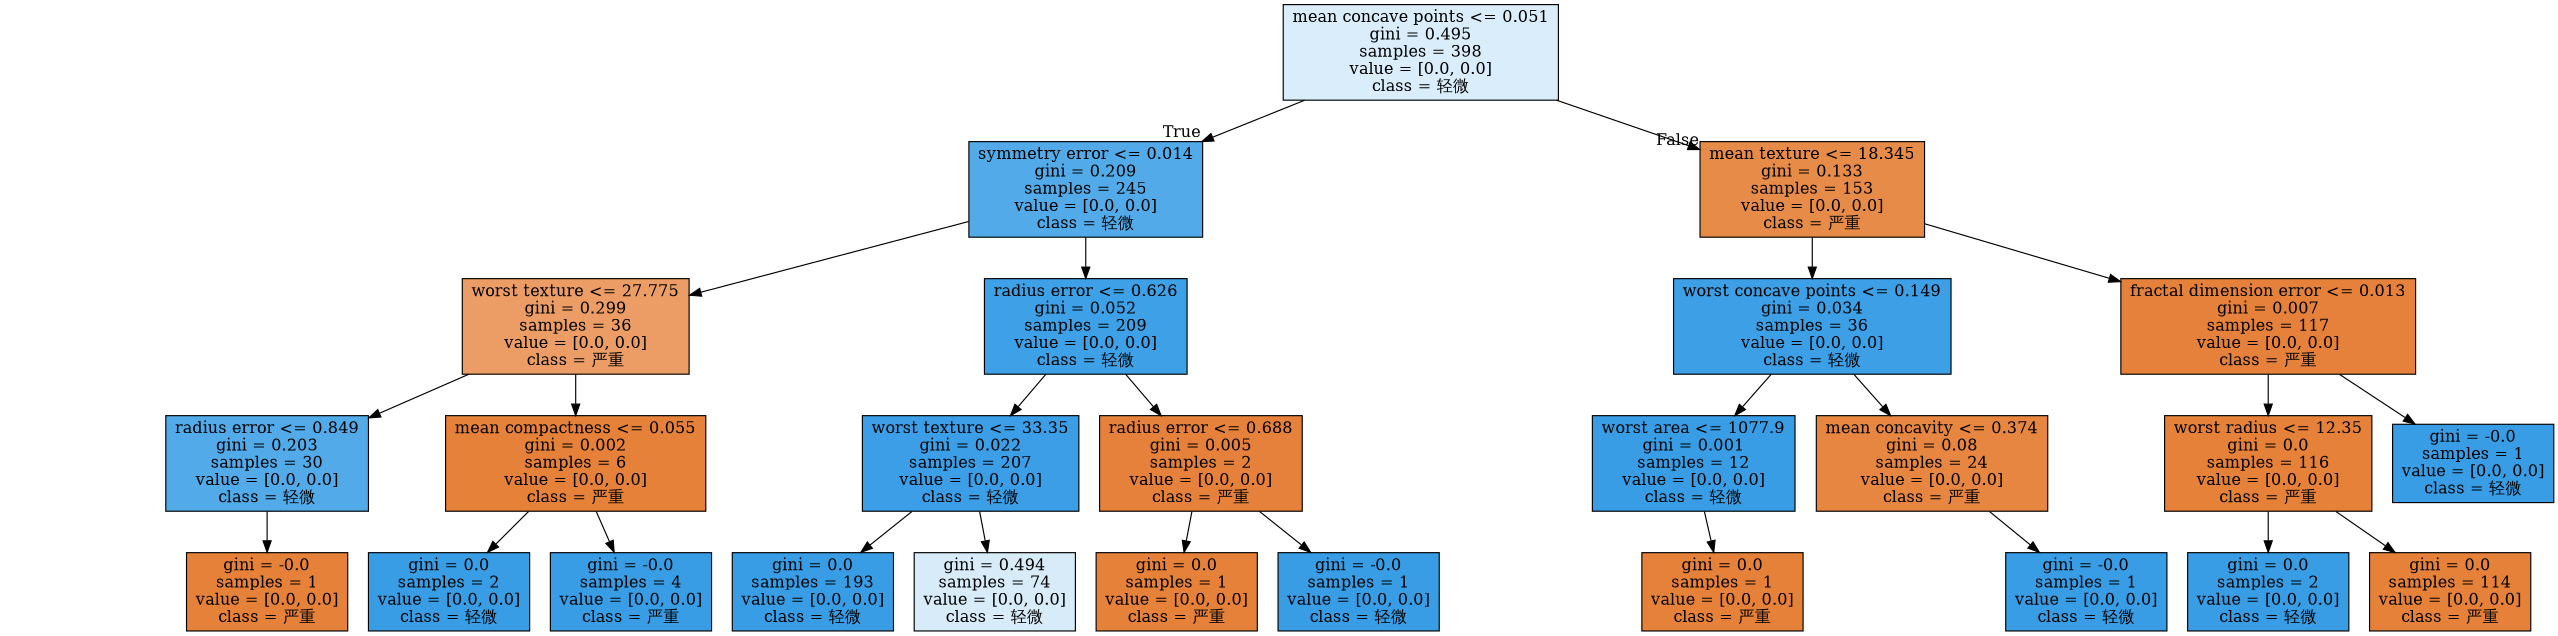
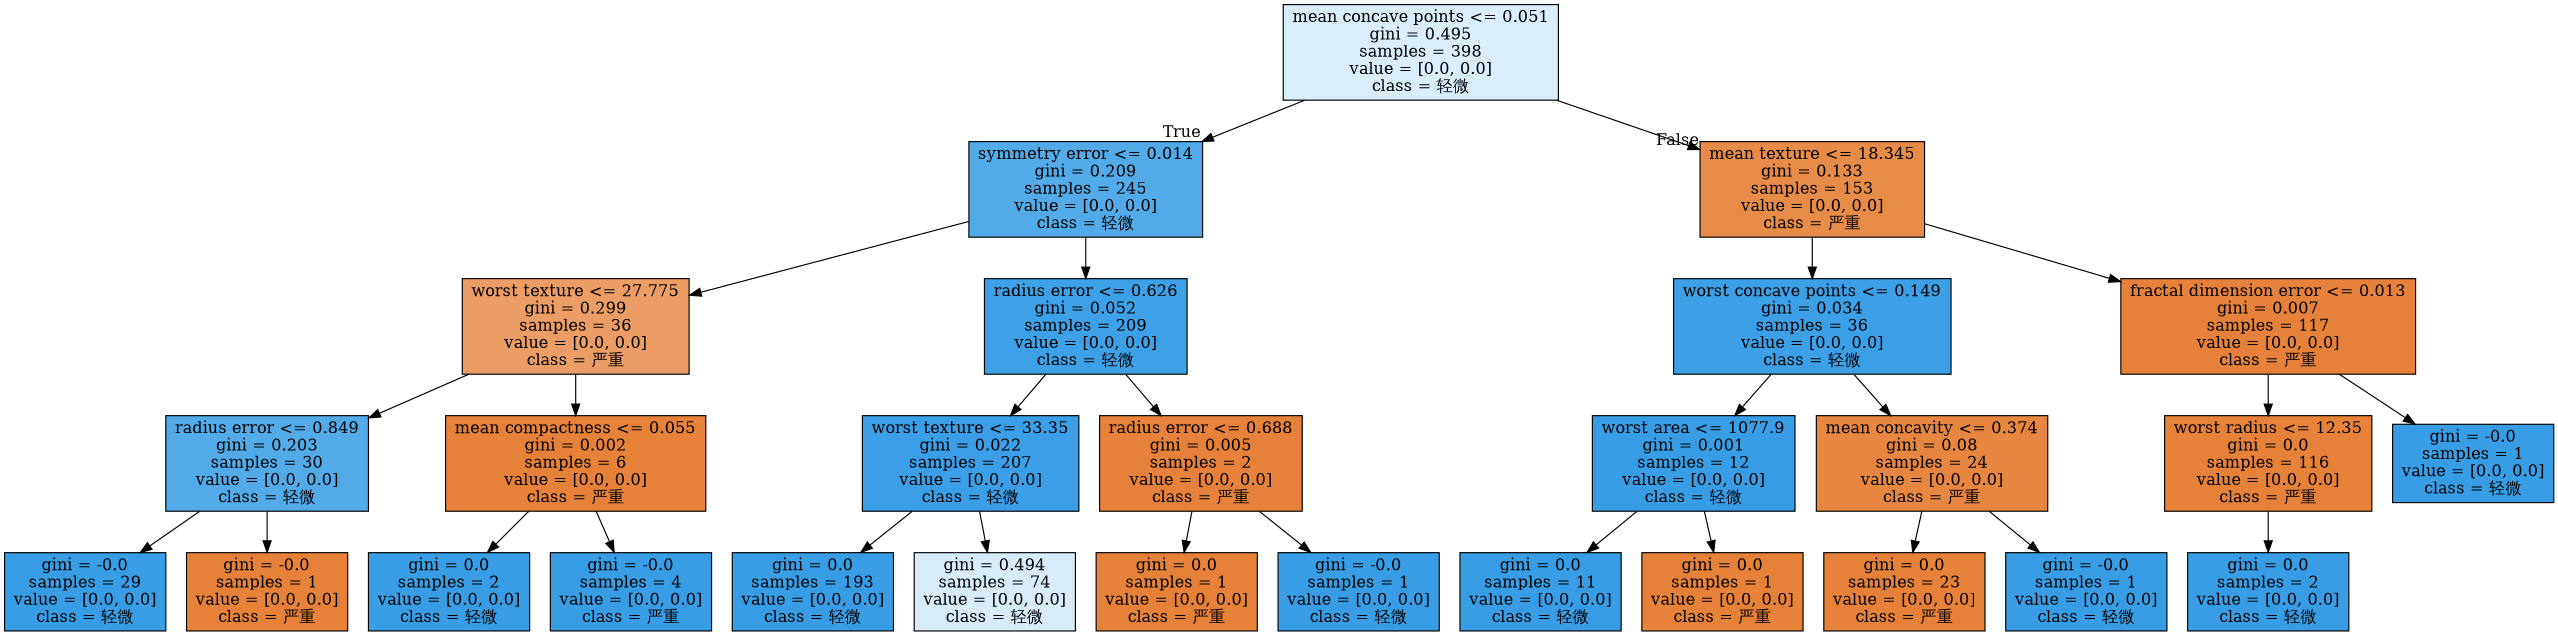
node "gini = -0.0 samples = 29 value = [0.0, 0.0] class = 轻微": added
node "gini = 0.0 samples = 11 value = [0.0, 0.0] class = 轻微": added
node "gini = 0.0 samples = 23 value = [0.0, 0.0] class = 严重": added
node "gini = 0.0 samples = 114 value = [0.0, 0.0] class = 严重": removed
